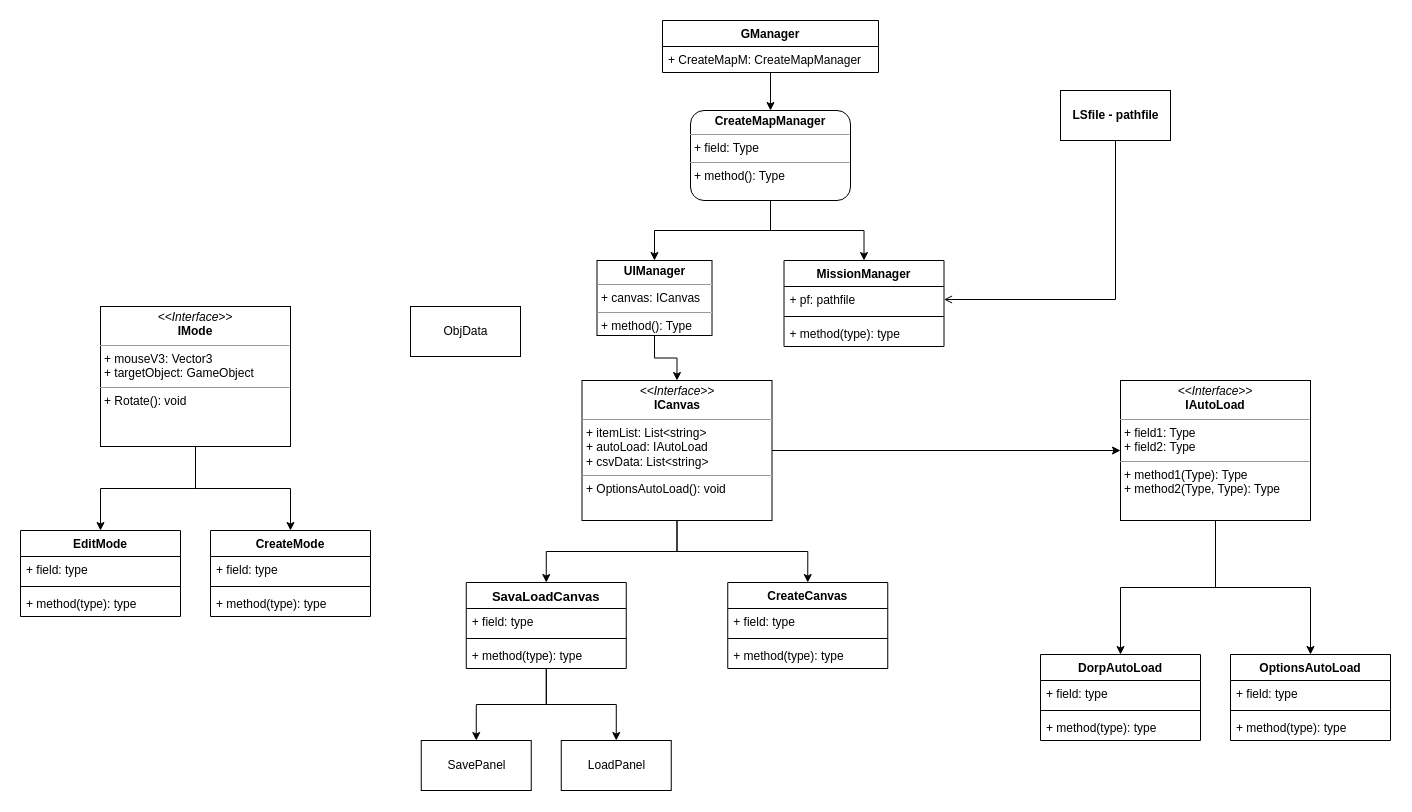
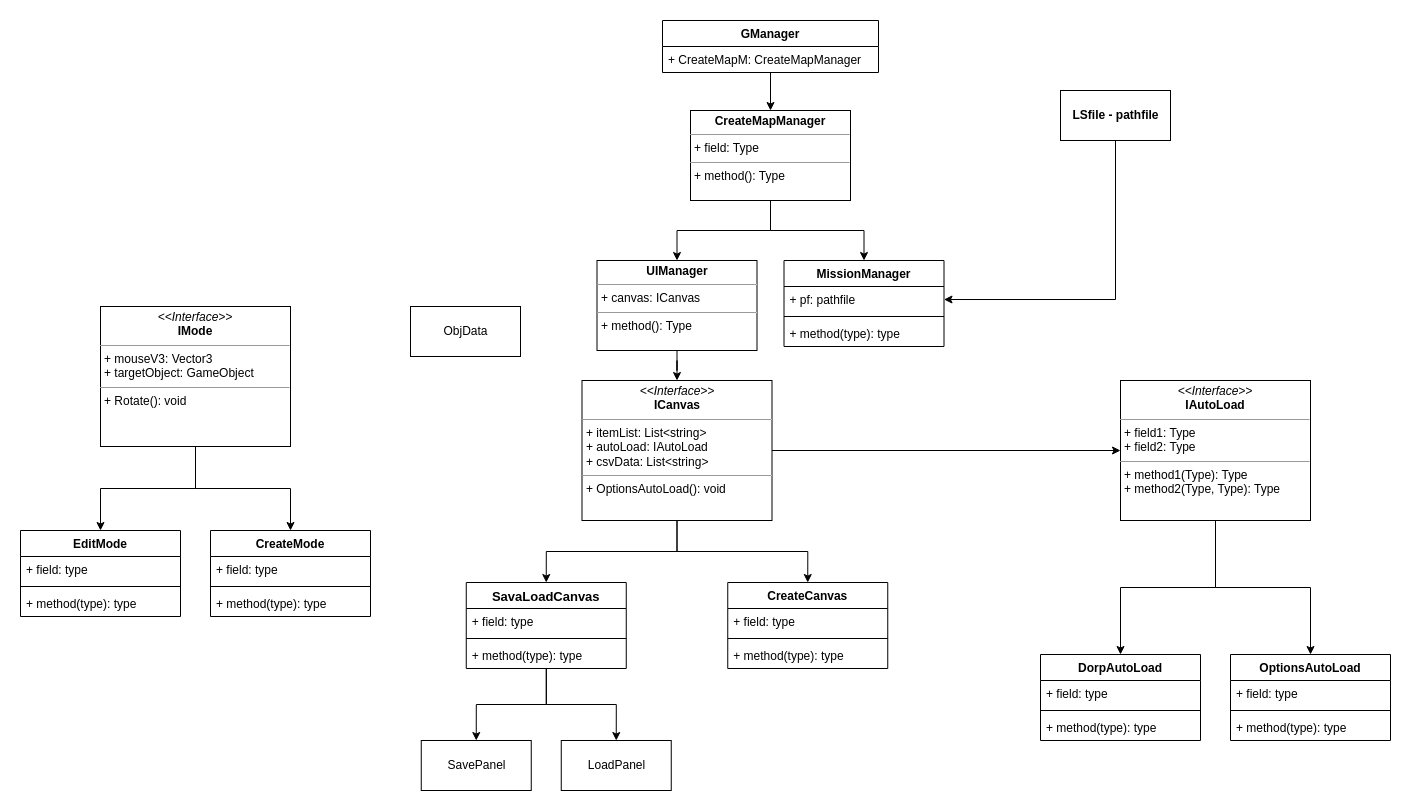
node "CreateMapManager + field: Type + method(): Type": shape rounded rectangle -> rectangle
node "UIManager + canvas: ICanvas + method(): Type": size 115x75 -> 160x90
edge "LSfile - pathfile" -> "+ pf: pathfile": arrowhead open -> classic
